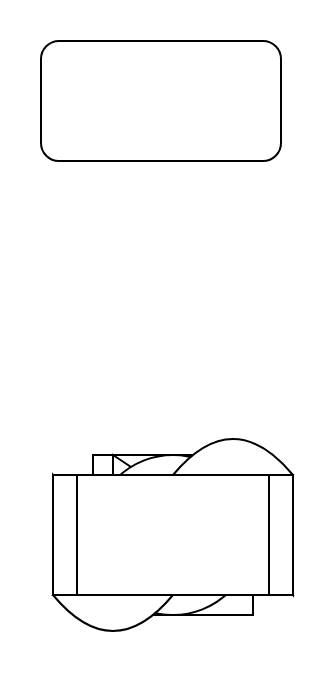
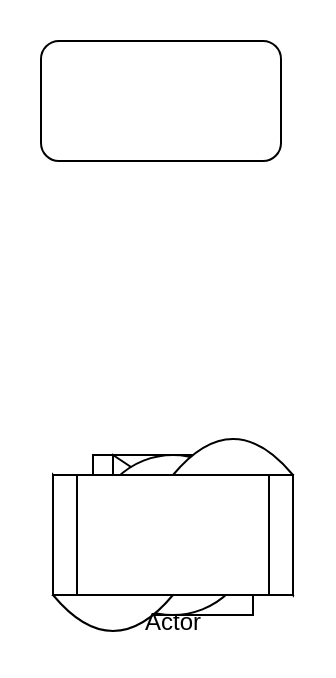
node "Actor": added
